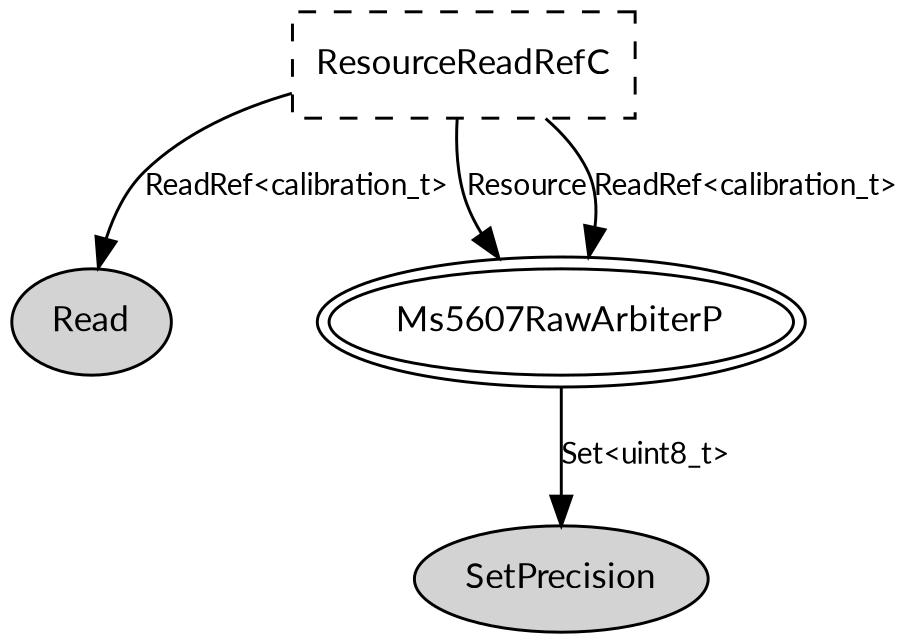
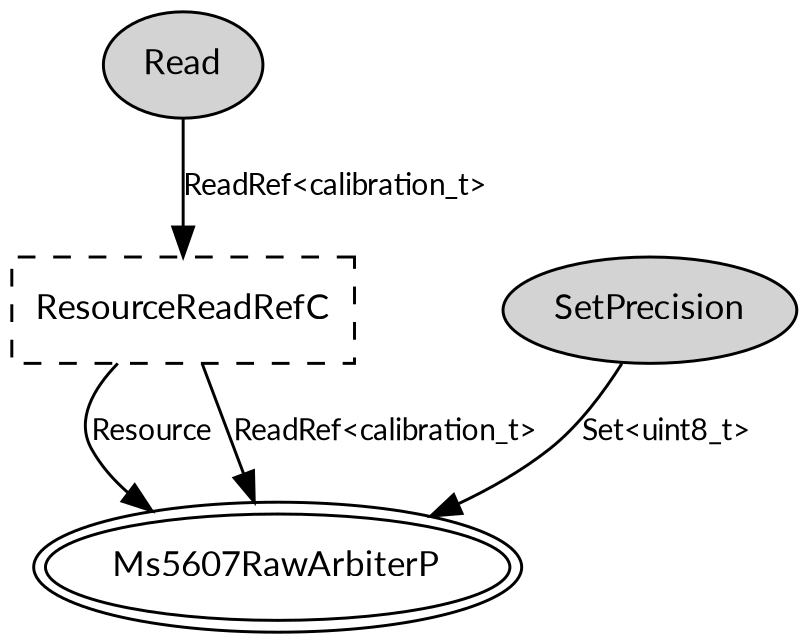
edge "ResourceReadRefC" -> "Read": reversed
edge "Ms5607RawArbiterP" -> "SetPrecision": reversed
